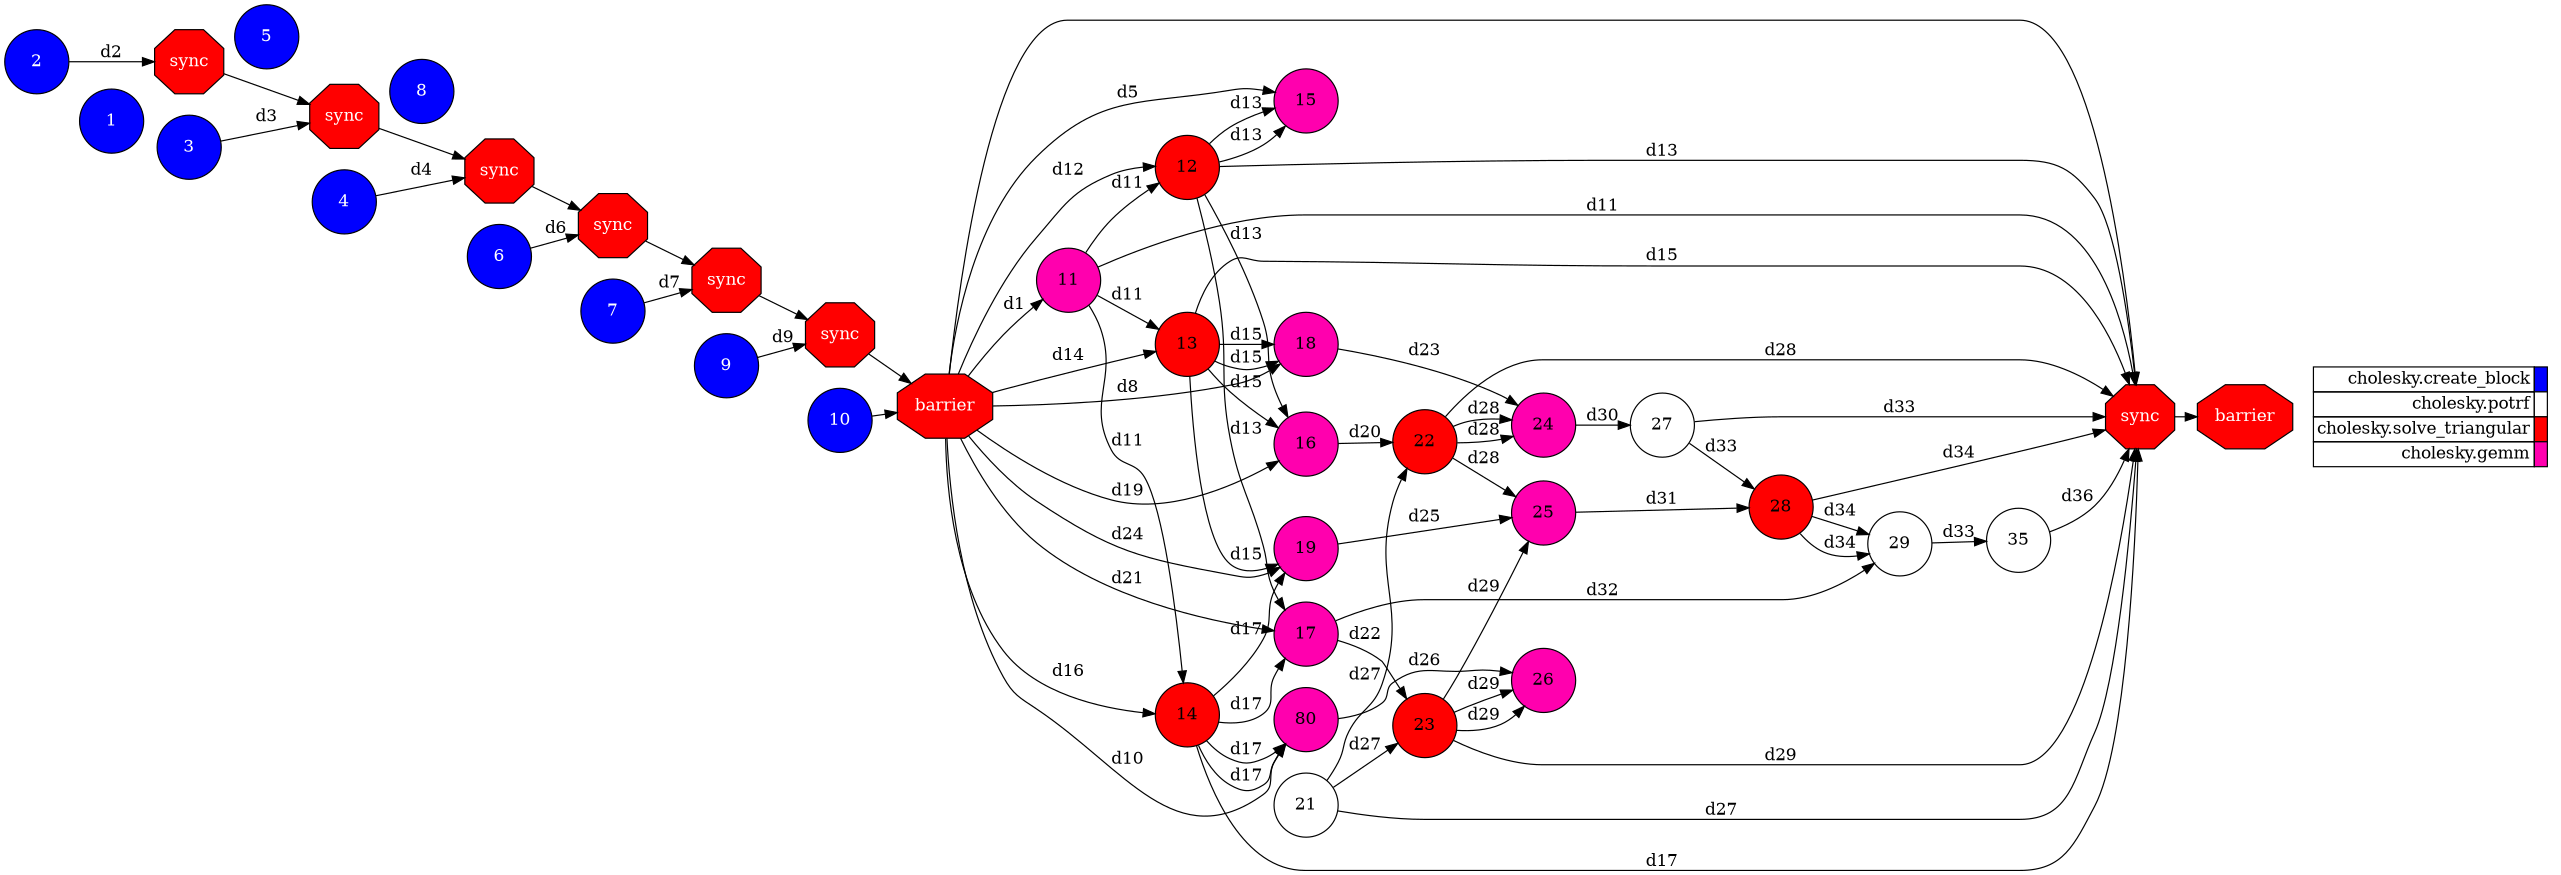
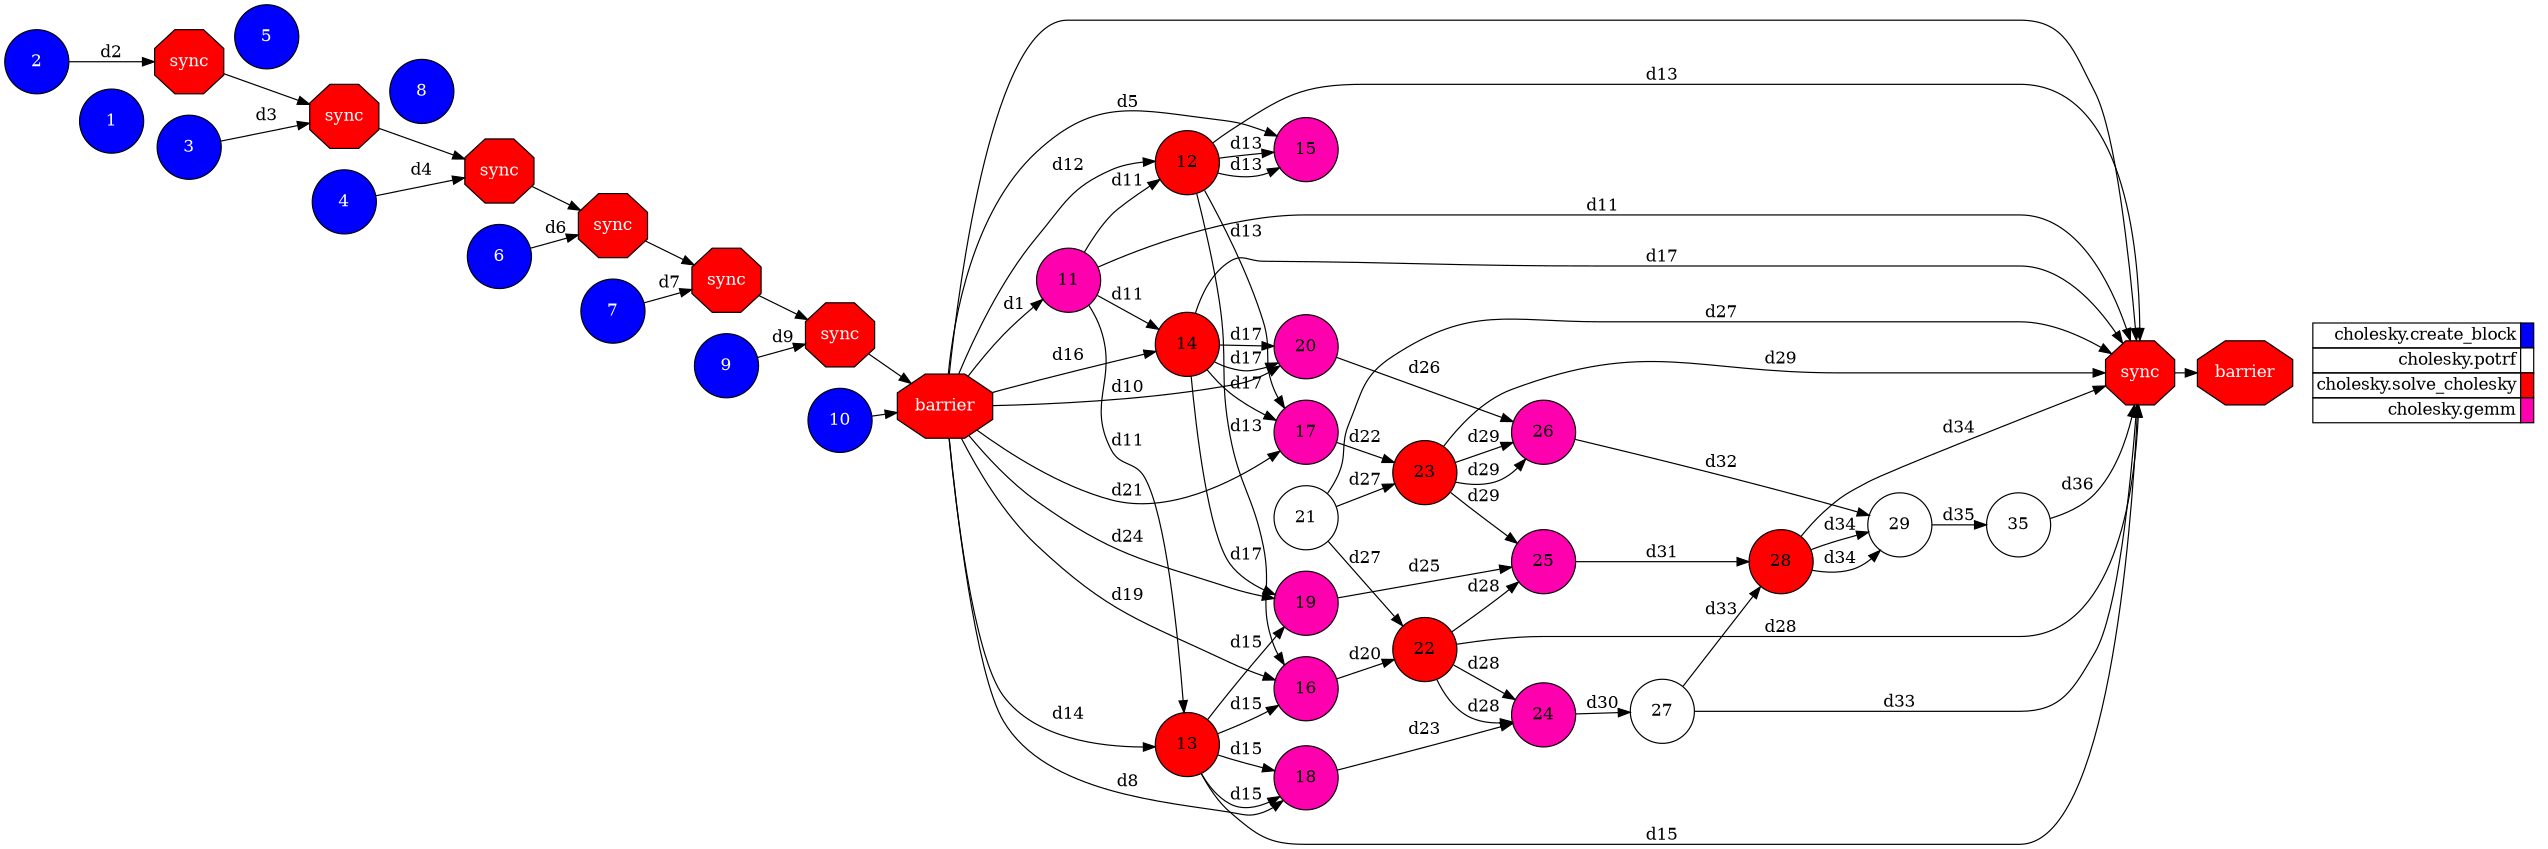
node "cholesky.create_block": text "cholesky.solve_triangular" -> "cholesky.solve_cholesky"
edge "29" -> "35": label "d33" -> "d35"
edge "17" -> "29": now "26" -> "29"
node "80": label "80" -> "20"
